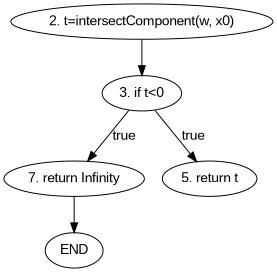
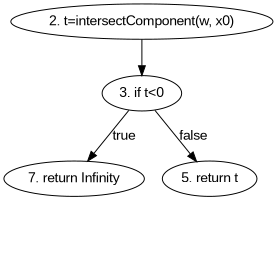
edge "3. if t<0" -> "5. return t": label "true" -> "false"
node "END": removed
